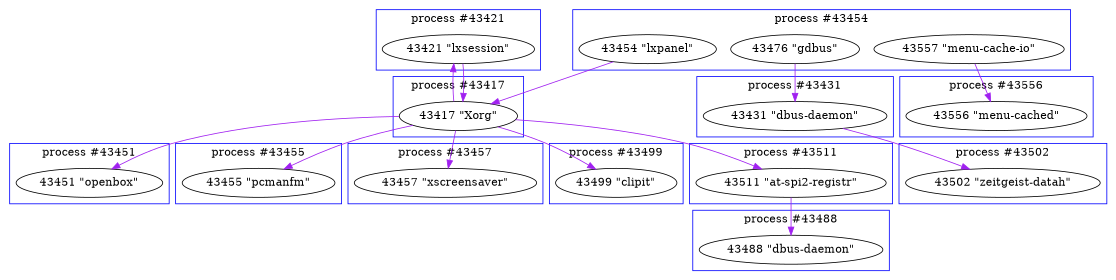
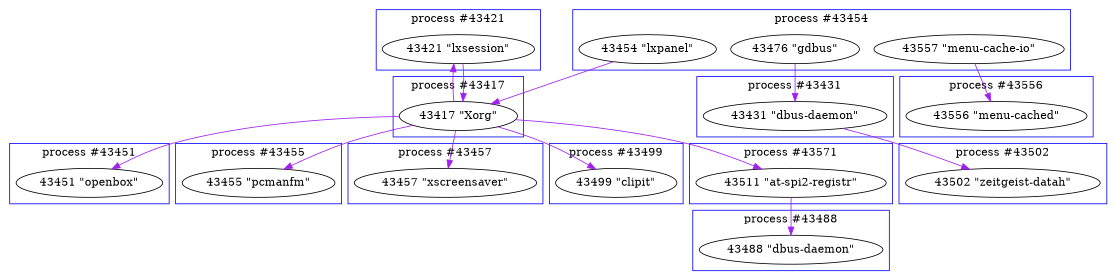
cluster "process #43511": label "process #43511" -> "process #43571"
